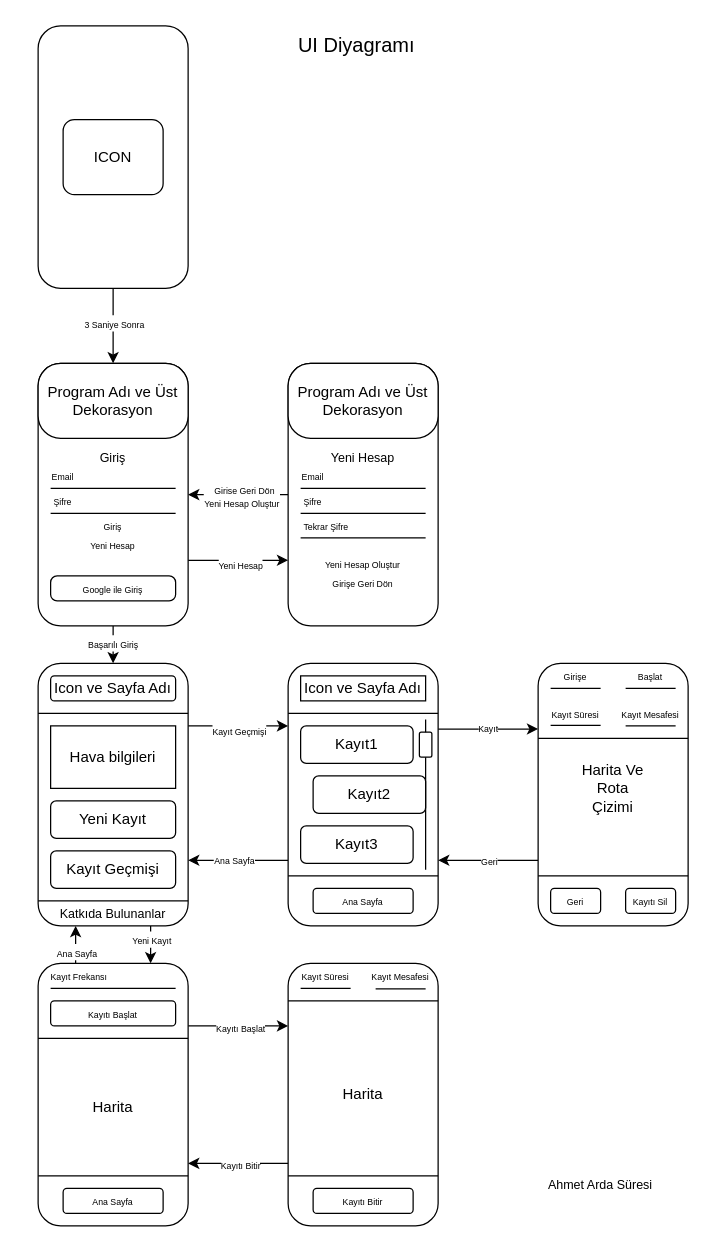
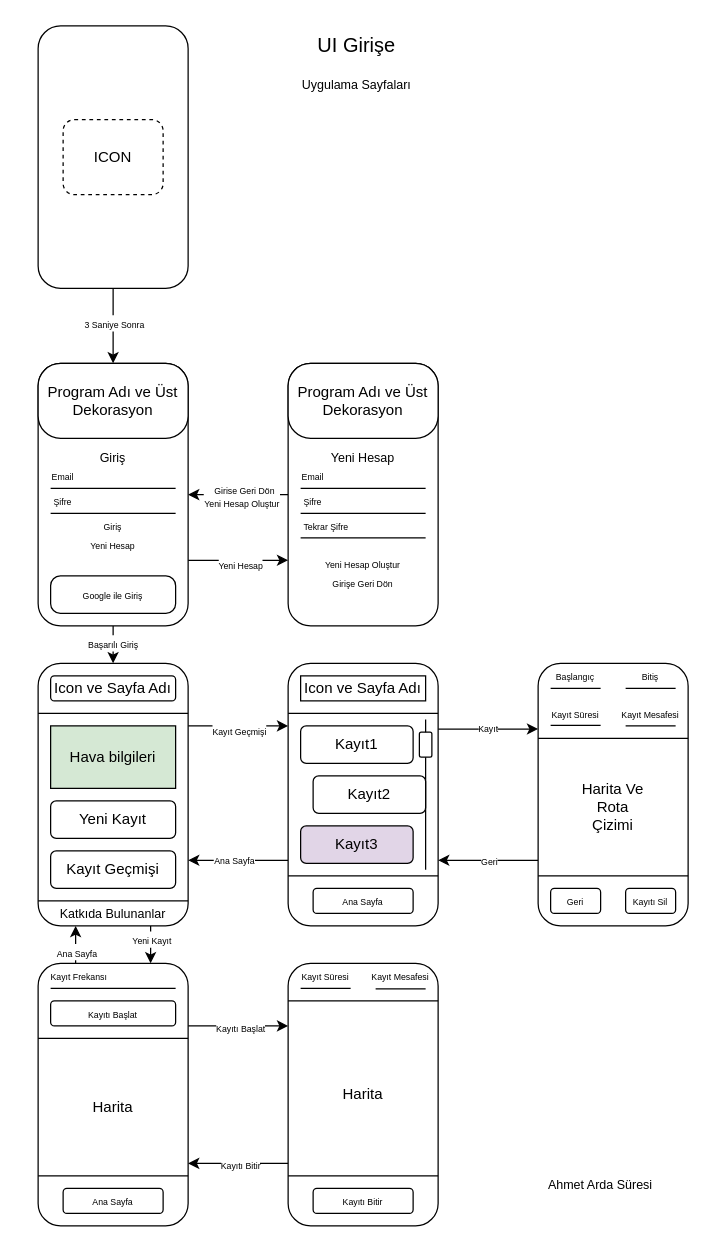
node "UI Diyagramı": label "UI Diyagramı" -> "UI Girişe"
node "Uygulama Sayfaları": added
node "ICON": style solid -> dashed
node "Google ile Giriş": size 125x25 -> 125x38
node "Girişe": label "Girişe" -> "Başlangıç"
node "Başlat": label "Başlat" -> "Bitiş"
node "Hava bilgileri": fillcolor #ffffff -> #d5e8d4
node "Harita Ve Rota Çizimi": moved (613, 788) -> (613, 807)
node "Kayıt3": fillcolor #ffffff -> #e1d5e7
